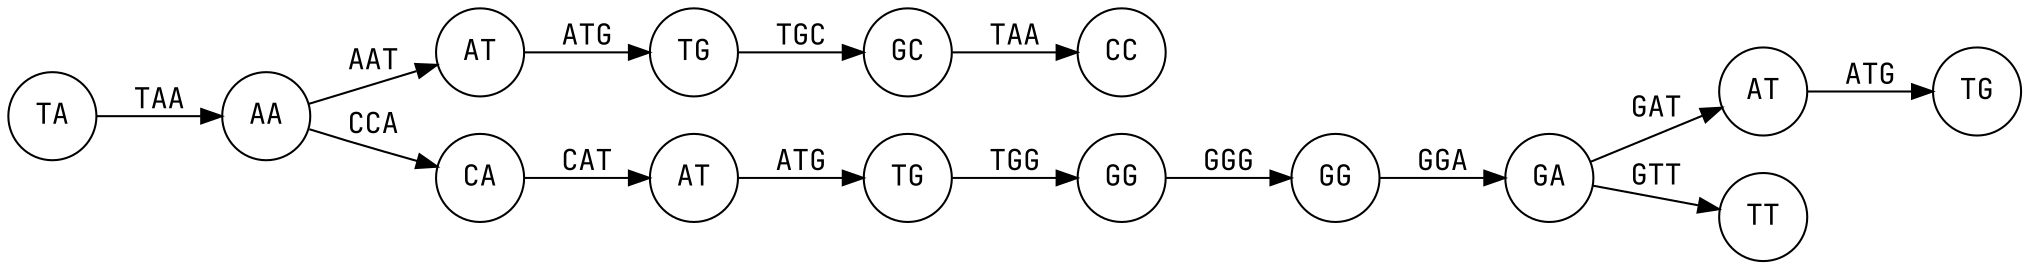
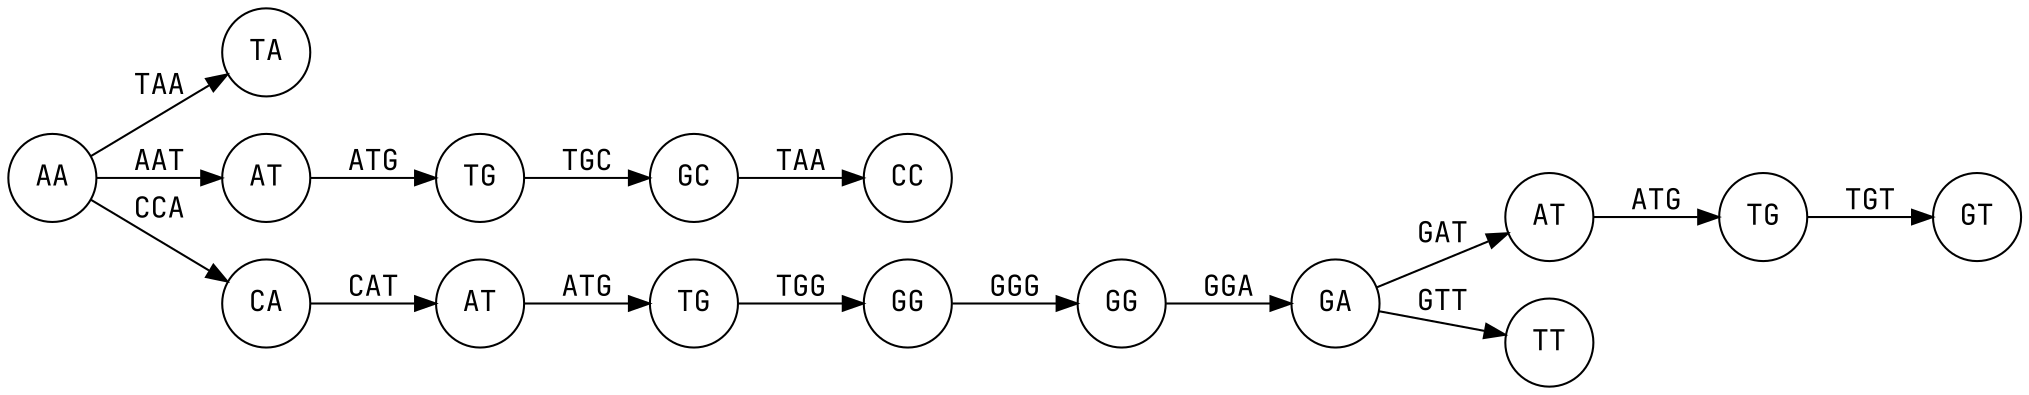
edge "TA" -> "AA": reversed
node "GT": added
